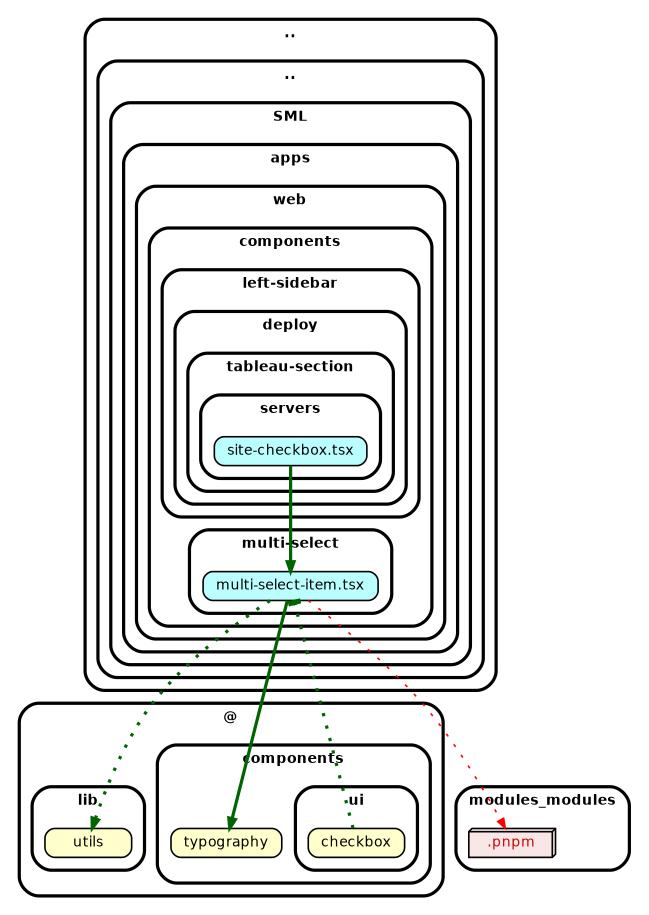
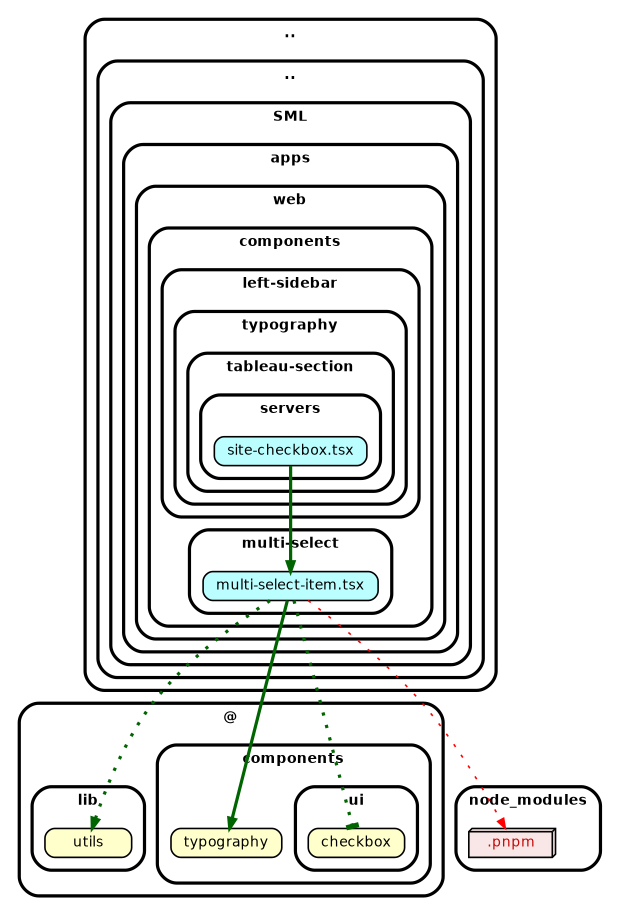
cluster "deploy": label "deploy" -> "typography"
edge "checkbox" -> "multi-select-item.tsx": reversed
cluster "modules_modules": label "modules_modules" -> "node_modules"
